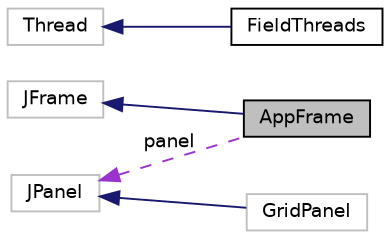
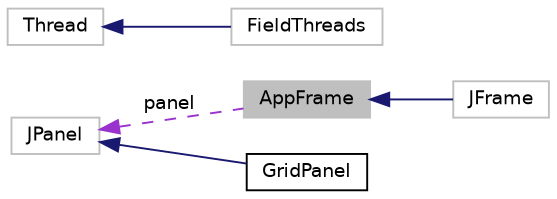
node "FieldThreads": color black -> grey75
edge "AppFrame" -> "JFrame": reversed
node "AppFrame": color black -> grey75
node "GridPanel": color grey75 -> black
